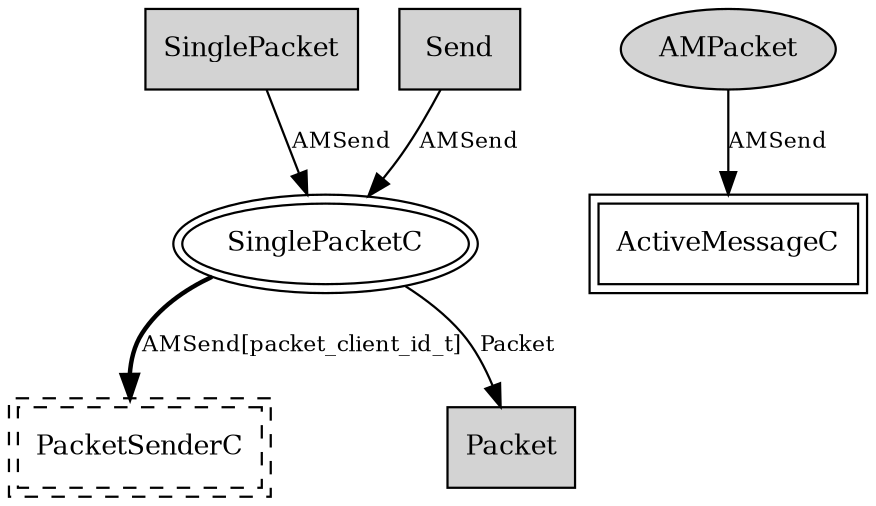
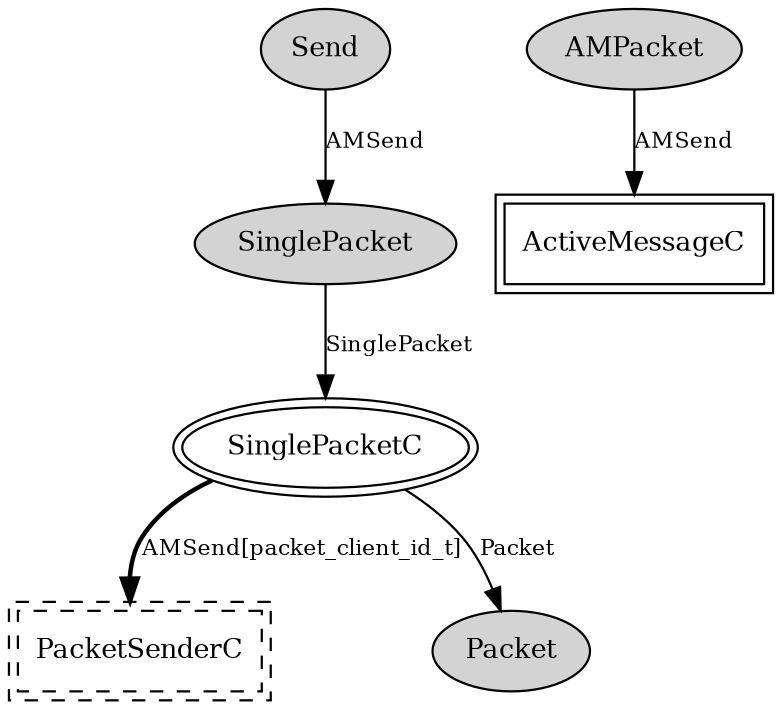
node "SinglePacket": shape box -> ellipse
node "Send": shape box -> ellipse
edge "Send" -> "SinglePacketC": now "Send" -> "SinglePacket"
edge "SinglePacket" -> "SinglePacketC": label "AMSend" -> "SinglePacket"
node "Packet": shape box -> ellipse
